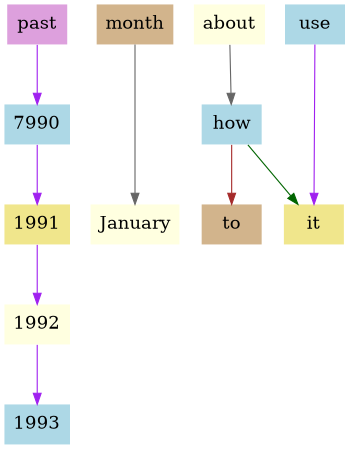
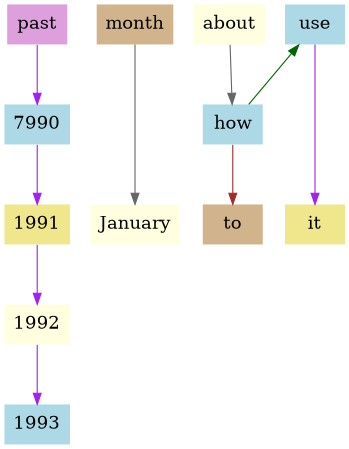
edge "how" -> "it": now "how" -> "use"
